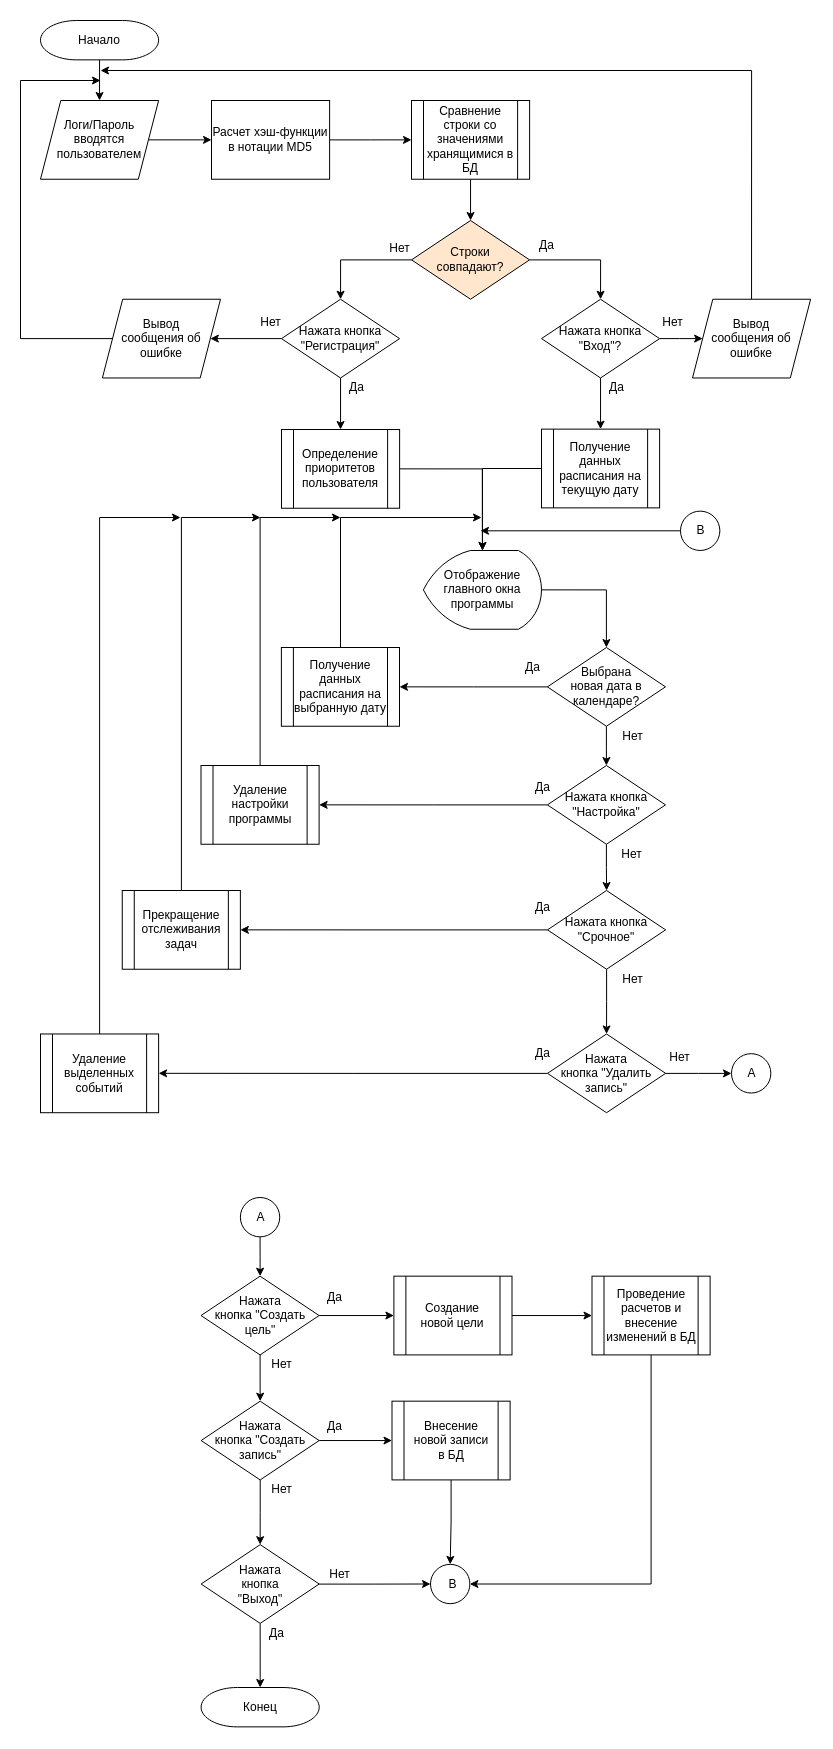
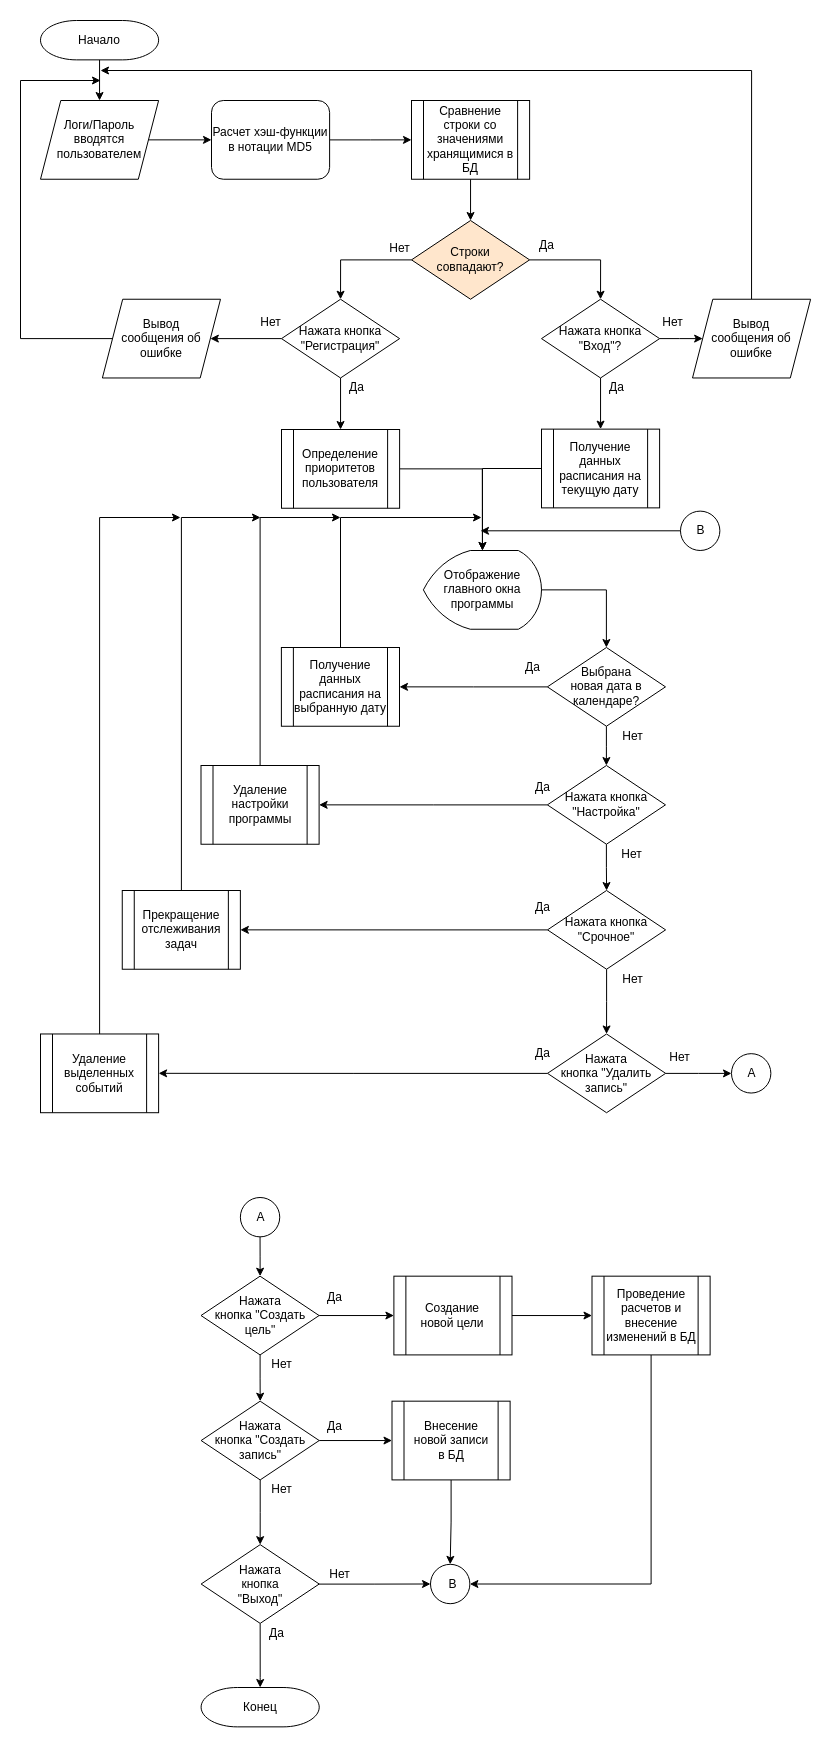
node "Расчет хэш-функции в нотации MD5": shape rectangle -> rounded rectangle
